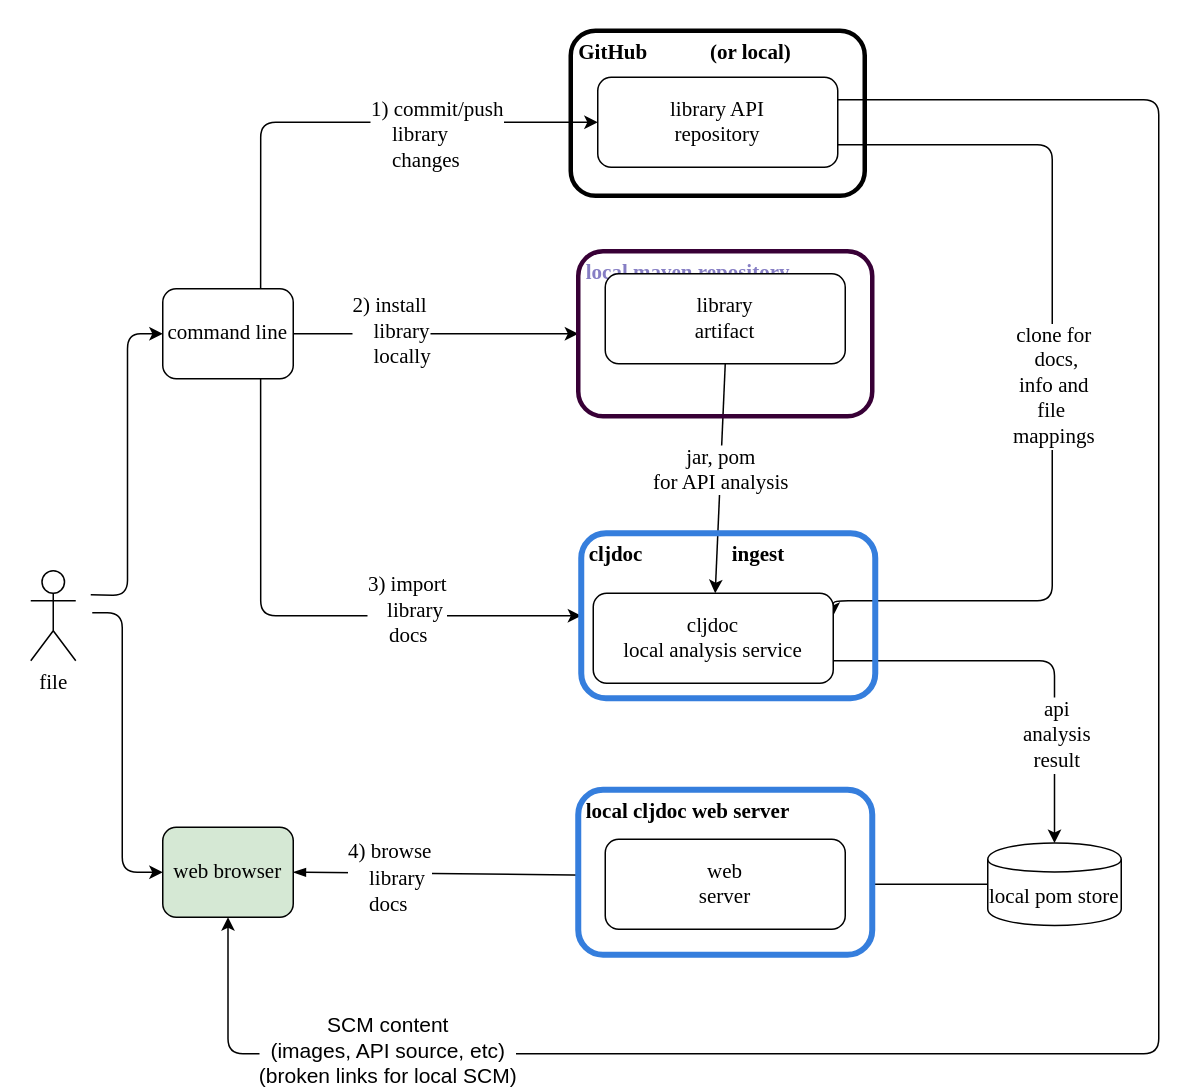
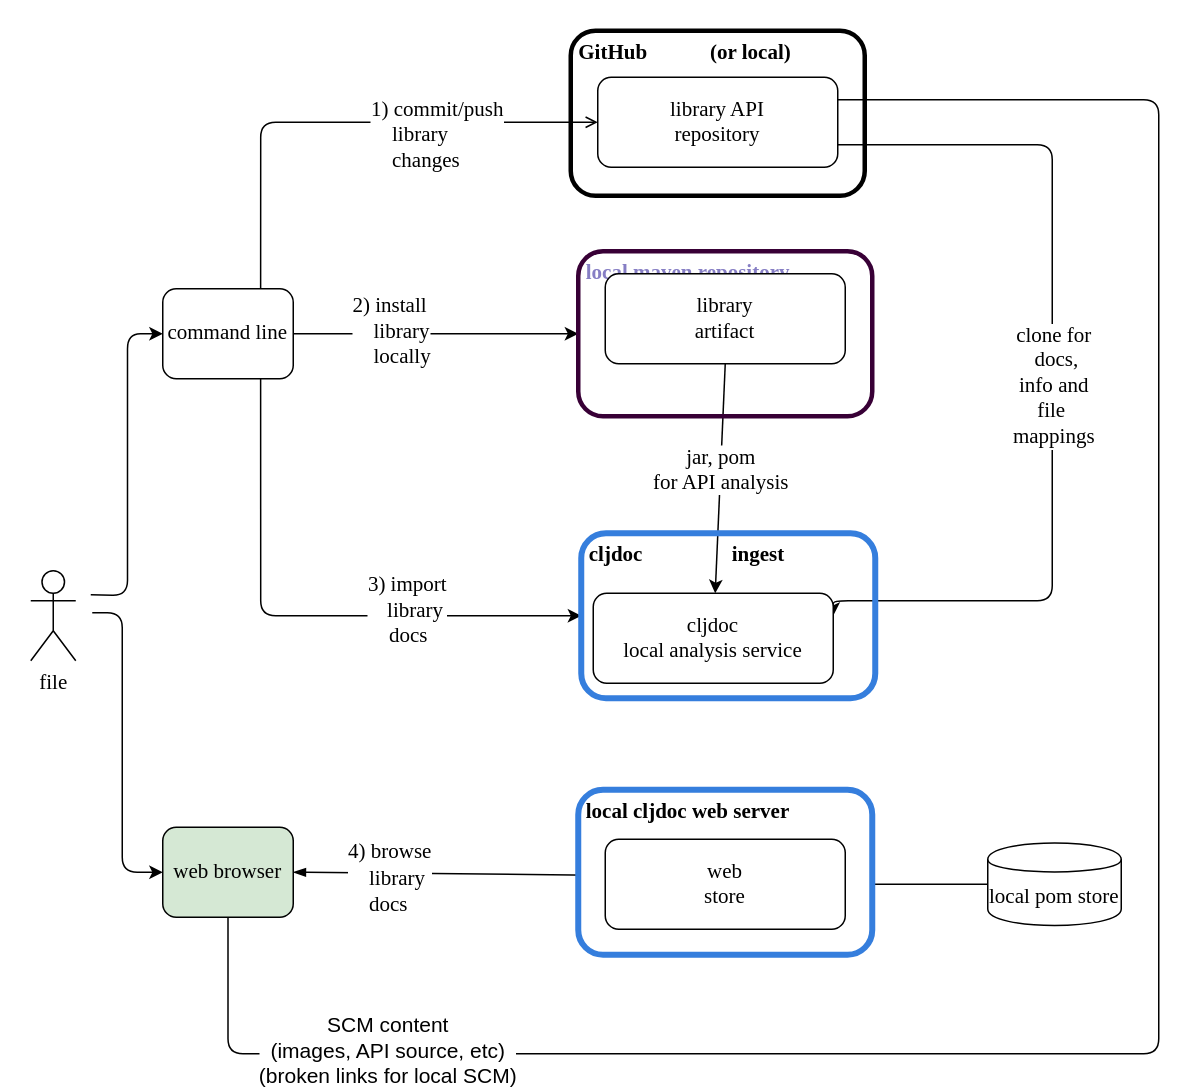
edge "command line" -> "library API repository": arrowhead classic -> open
edge "cljdoclocal analysis service" -> "local pom store": removed, label "apianalysisresult"
node "web server": label "web server" -> "web store"
edge "library API repository" -> "web browser": arrowhead classic -> none
